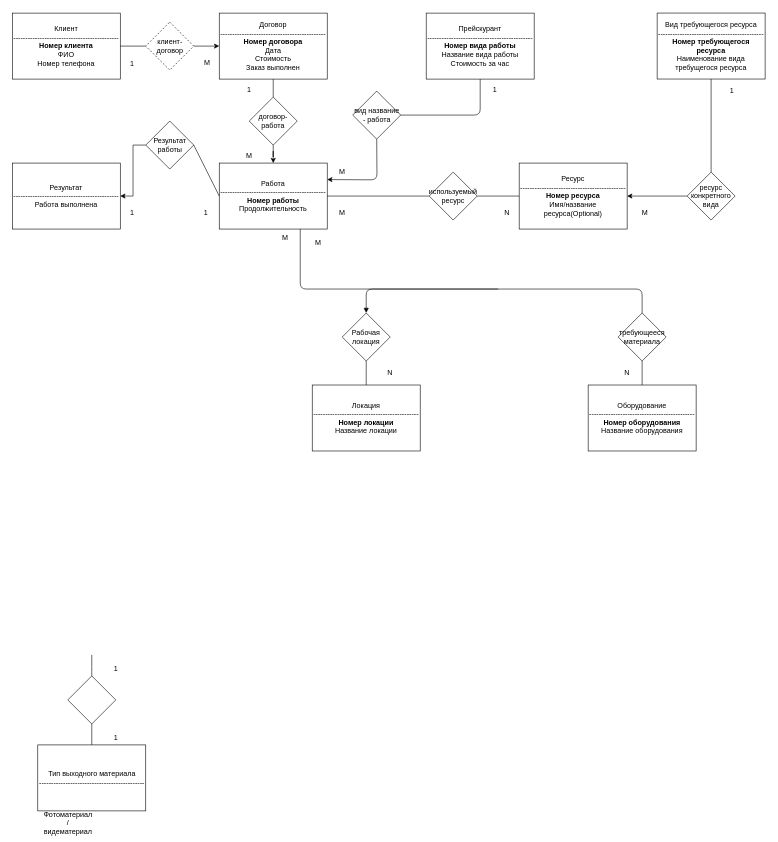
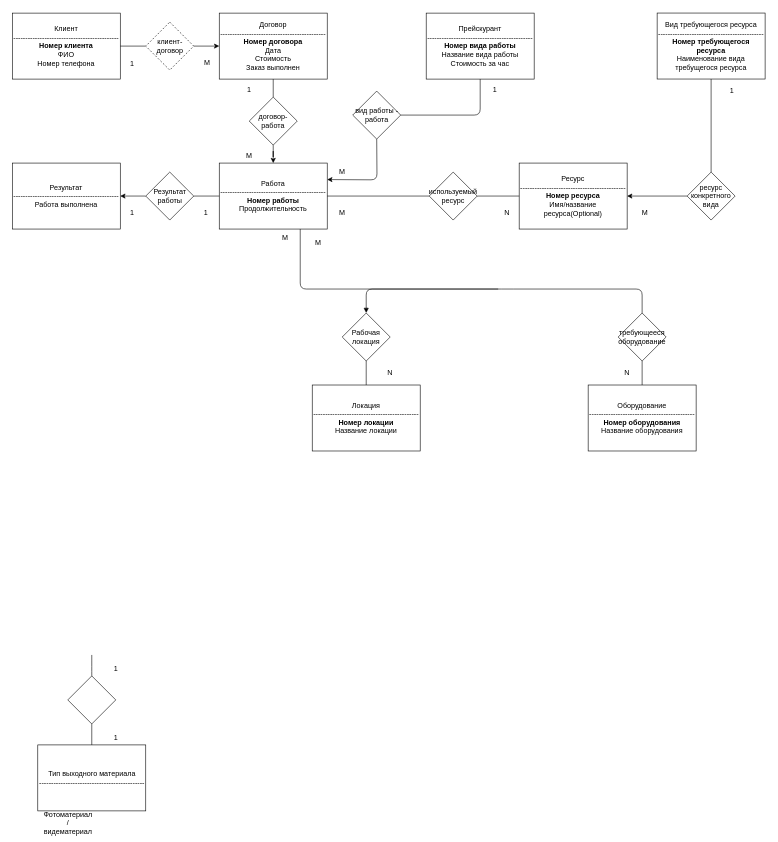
node "вид название - работа": label "вид название - работа" -> "вид работы - работа"
node "Результат работы": moved (170, 145) -> (170, 196)
node "требующееся материала": label "требующееся материала" -> "требующееся оборудование"
